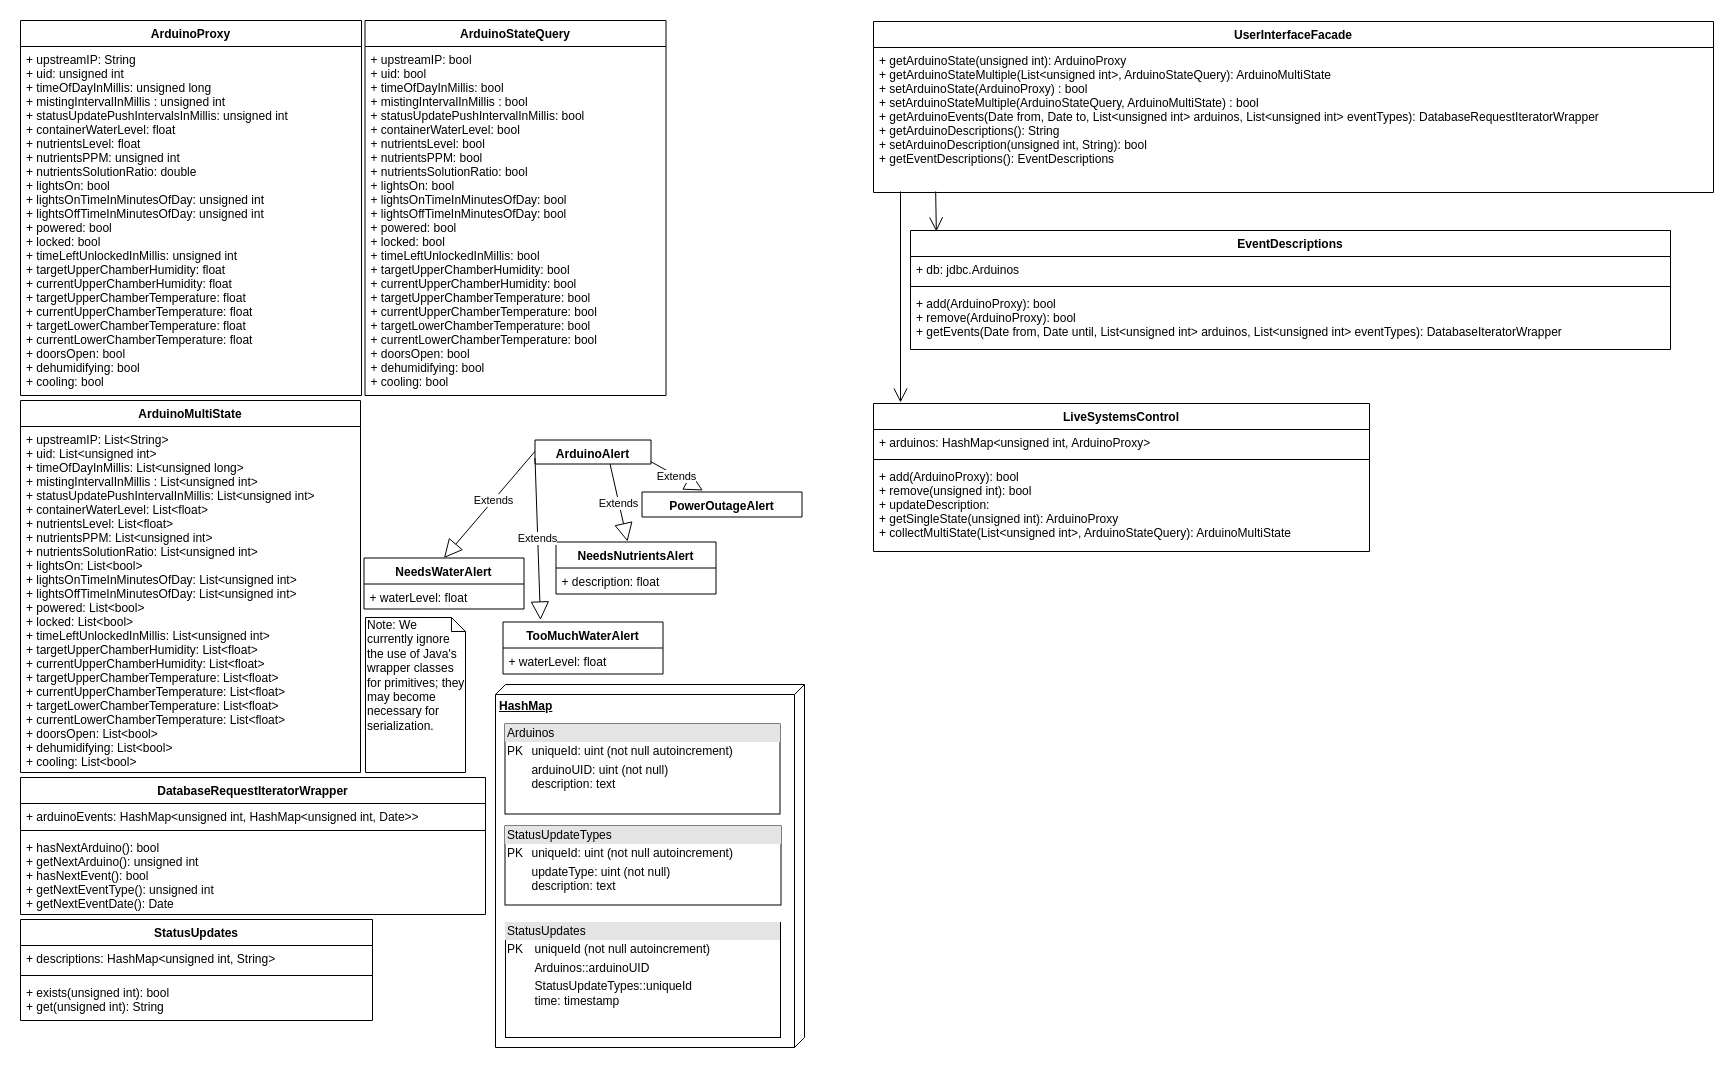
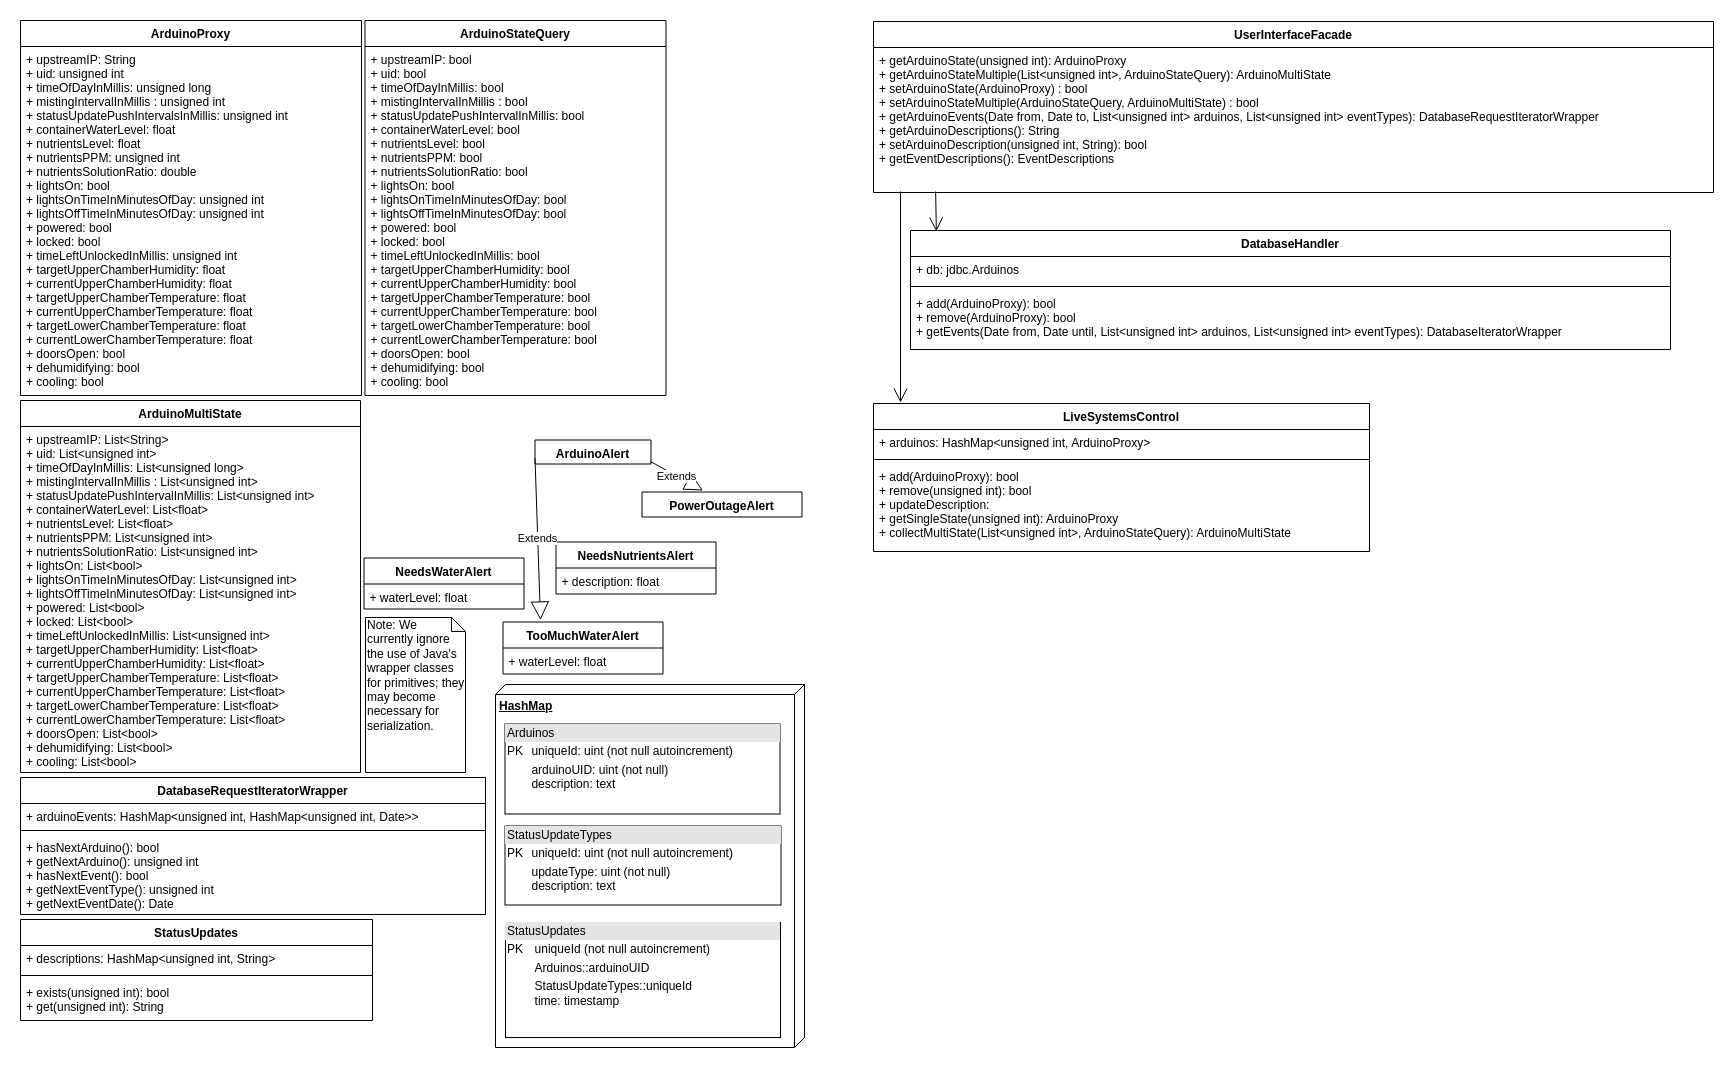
node "EventDescriptions": label "EventDescriptions" -> "DatabaseHandler"
edge "ArduinoAlert" -> "NeedsNutrientsAlert": removed, label "Extends"
edge "ArduinoAlert" -> "NeedsWaterAlert": removed, label "Extends"
